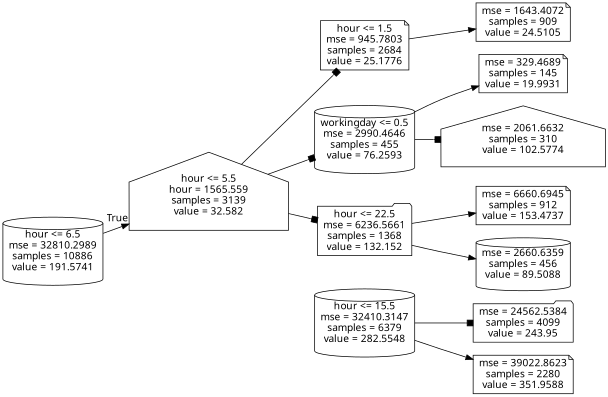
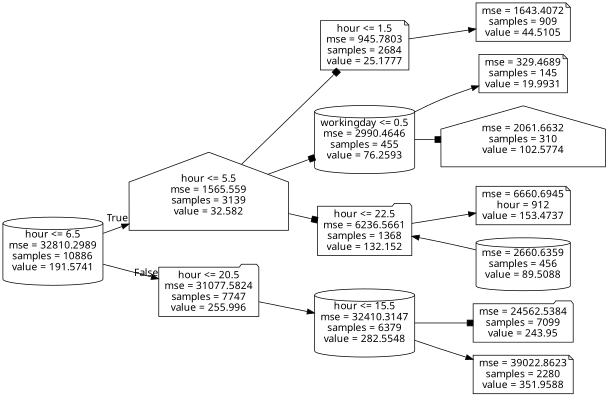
node "mse = 1643.4072 samples = 909 value = 24.5105": label "mse = 1643.4072 samples = 909 value = 24.5105" -> "mse = 1643.4072 samples = 909 value = 44.5105"
node "hour <= 1.5 mse = 945.7803 samples = 2684 value = 25.1776": label "hour <= 1.5 mse = 945.7803 samples = 2684 value = 25.1776" -> "hour <= 1.5 mse = 945.7803 samples = 2684 value = 25.1777"
node "hour <= 5.5 hour = 1565.559 samples = 3139 value = 32.582": label "hour <= 5.5 hour = 1565.559 samples = 3139 value = 32.582" -> "hour <= 5.5 mse = 1565.559 samples = 3139 value = 32.582"
node "mse = 6660.6945 samples = 912 value = 153.4737": label "mse = 6660.6945 samples = 912 value = 153.4737" -> "mse = 6660.6945 hour = 912 value = 153.4737"
edge "hour <= 22.5 mse = 6236.5661 samples = 1368 value = 132.152" -> "mse = 2660.6359 samples = 456 value = 89.5088": reversed
node "hour <= 20.5 mse = 31077.5824 samples = 7747 value = 255.996": added
node "mse = 24562.5384 samples = 4099 value = 243.95": label "mse = 24562.5384 samples = 4099 value = 243.95" -> "mse = 24562.5384 samples = 7099 value = 243.95"
